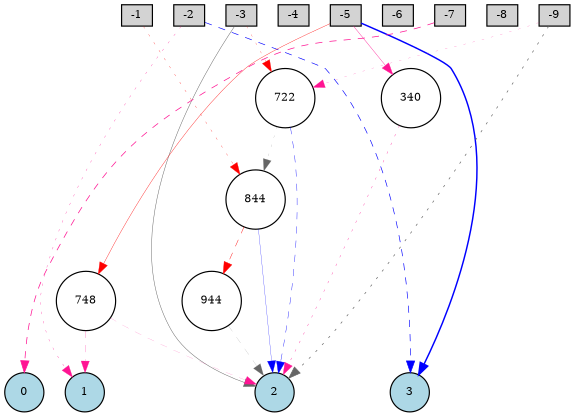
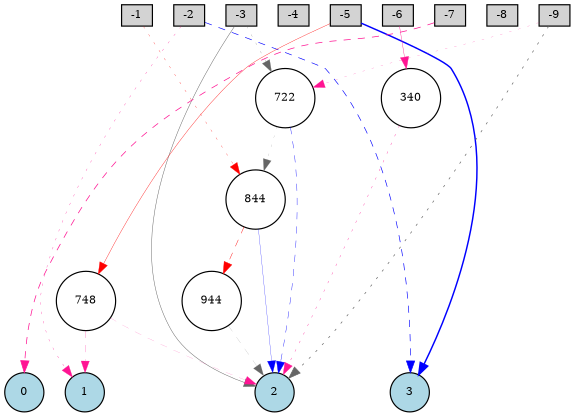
edge "-3" -> "722": color red -> gray40
edge "-5" -> "340": now "-6" -> "340"
